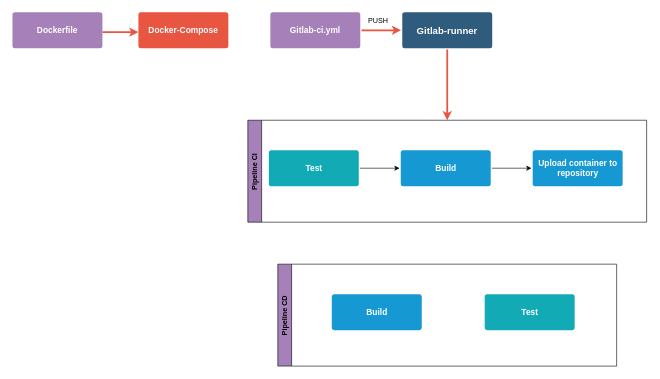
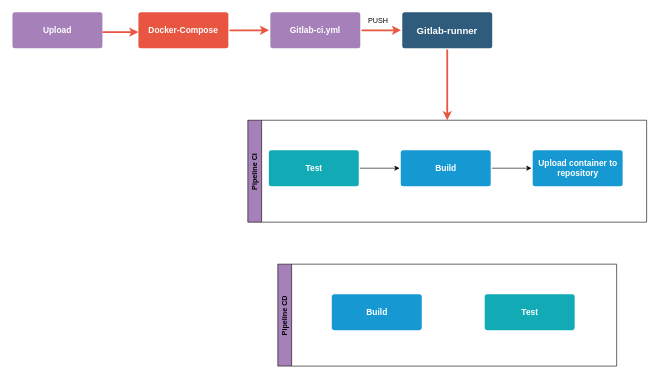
node "Dockerfile": label "Dockerfile" -> "Upload"
edge "Docker-Compose" -> "Gitlab-ci.yml": added
